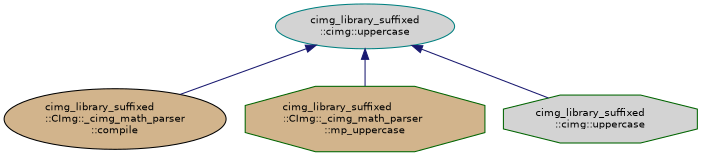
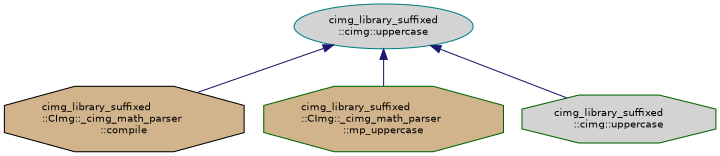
node "cimg_library_suffixed ::CImg::_cimg_math_parser ::compile": shape ellipse -> octagon
